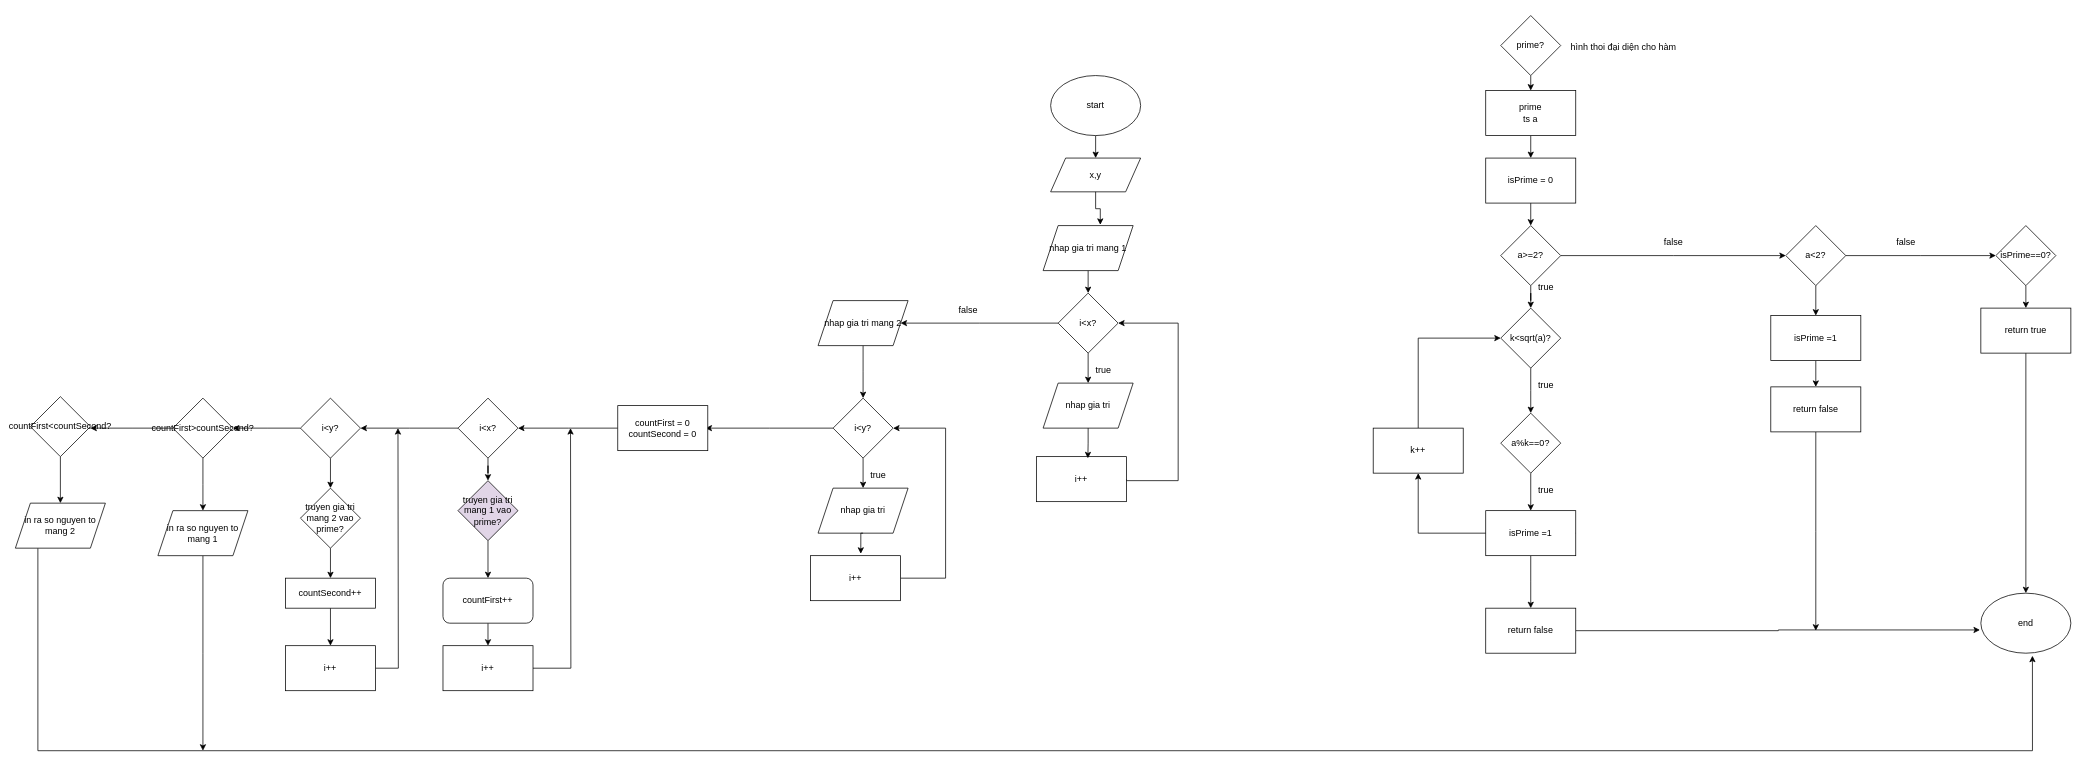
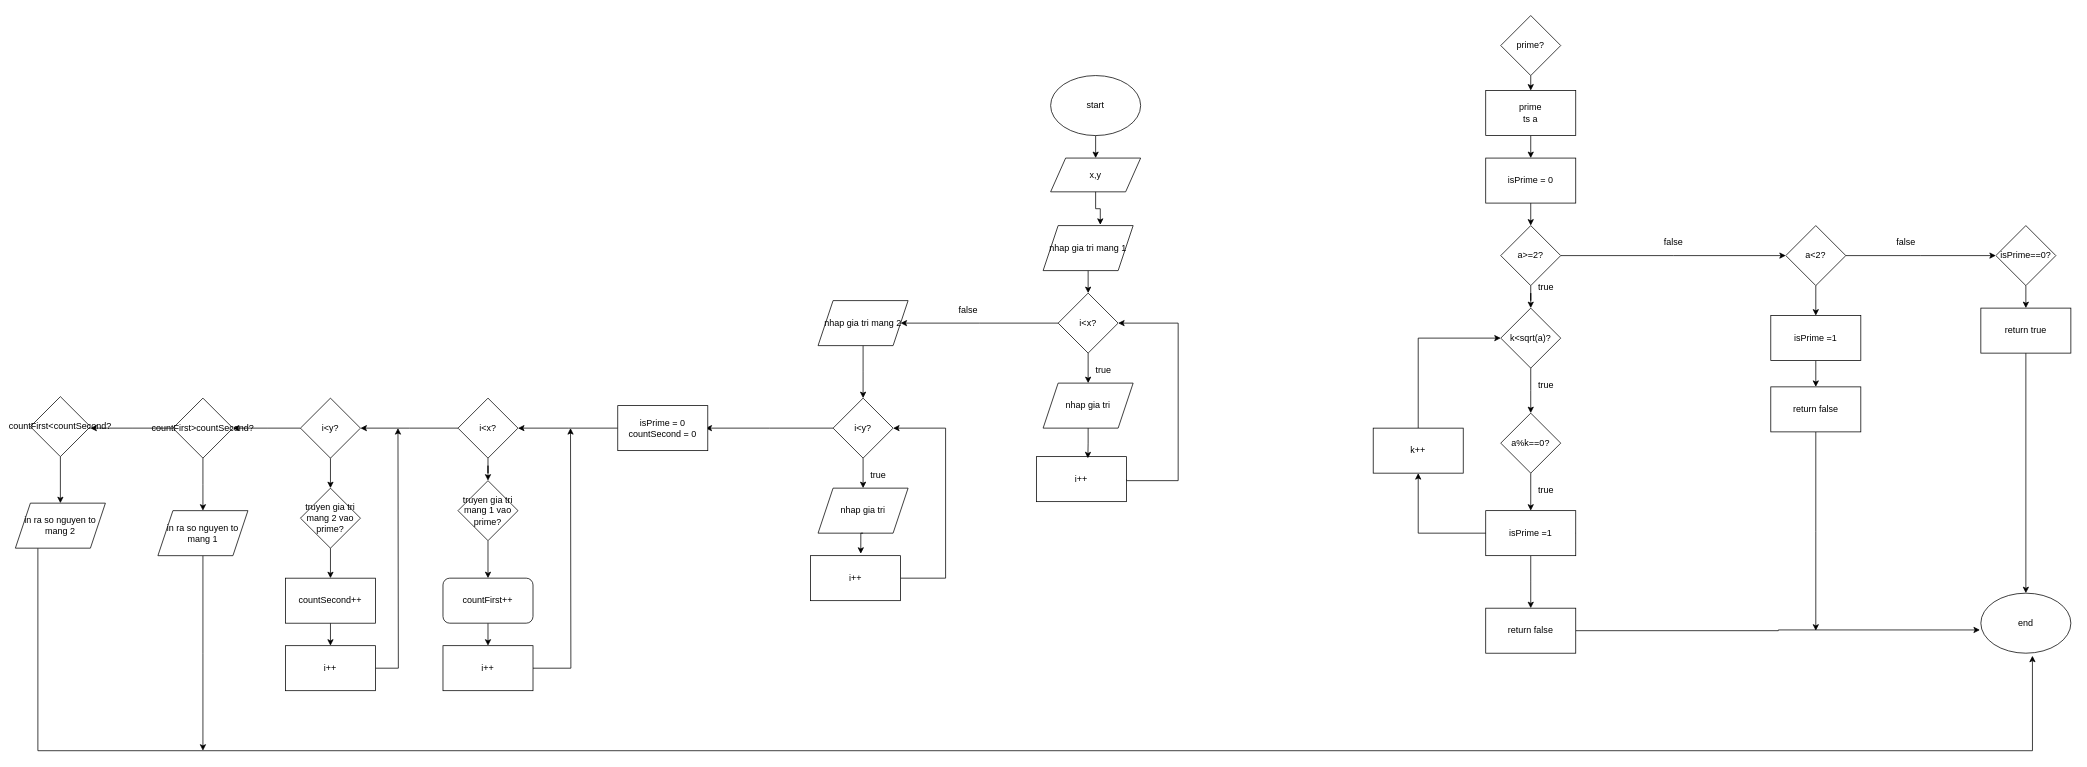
node "hình thoi đại diện cho hàm": removed
node "countFirst = 0 countSecond = 0": label "countFirst = 0 countSecond = 0" -> "isPrime = 0 countSecond = 0"
node "truyen gia tri mang 1 vao prime?": fillcolor #e1d5e7 -> #ffffff
node "countSecond++": size 90x30 -> 90x45
